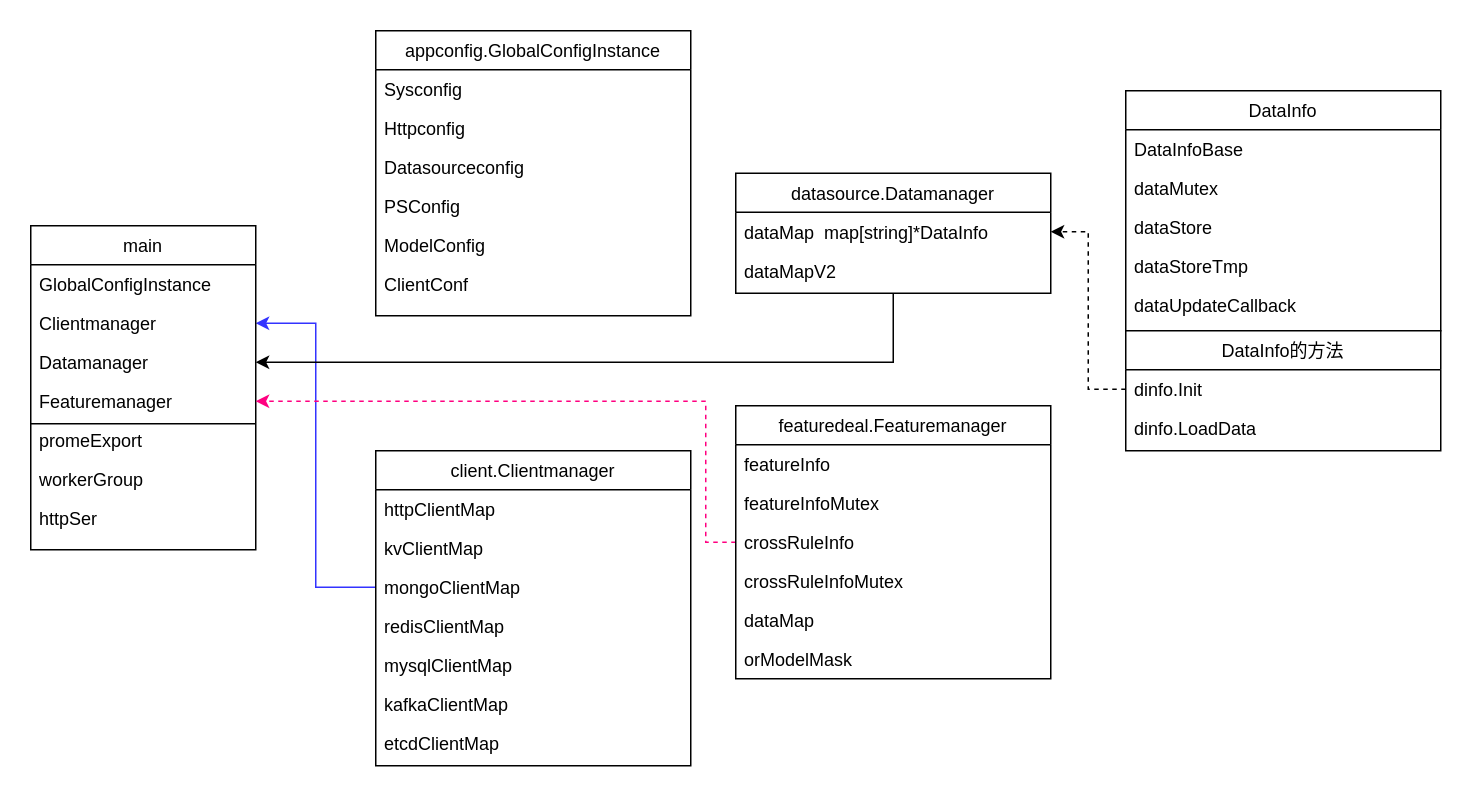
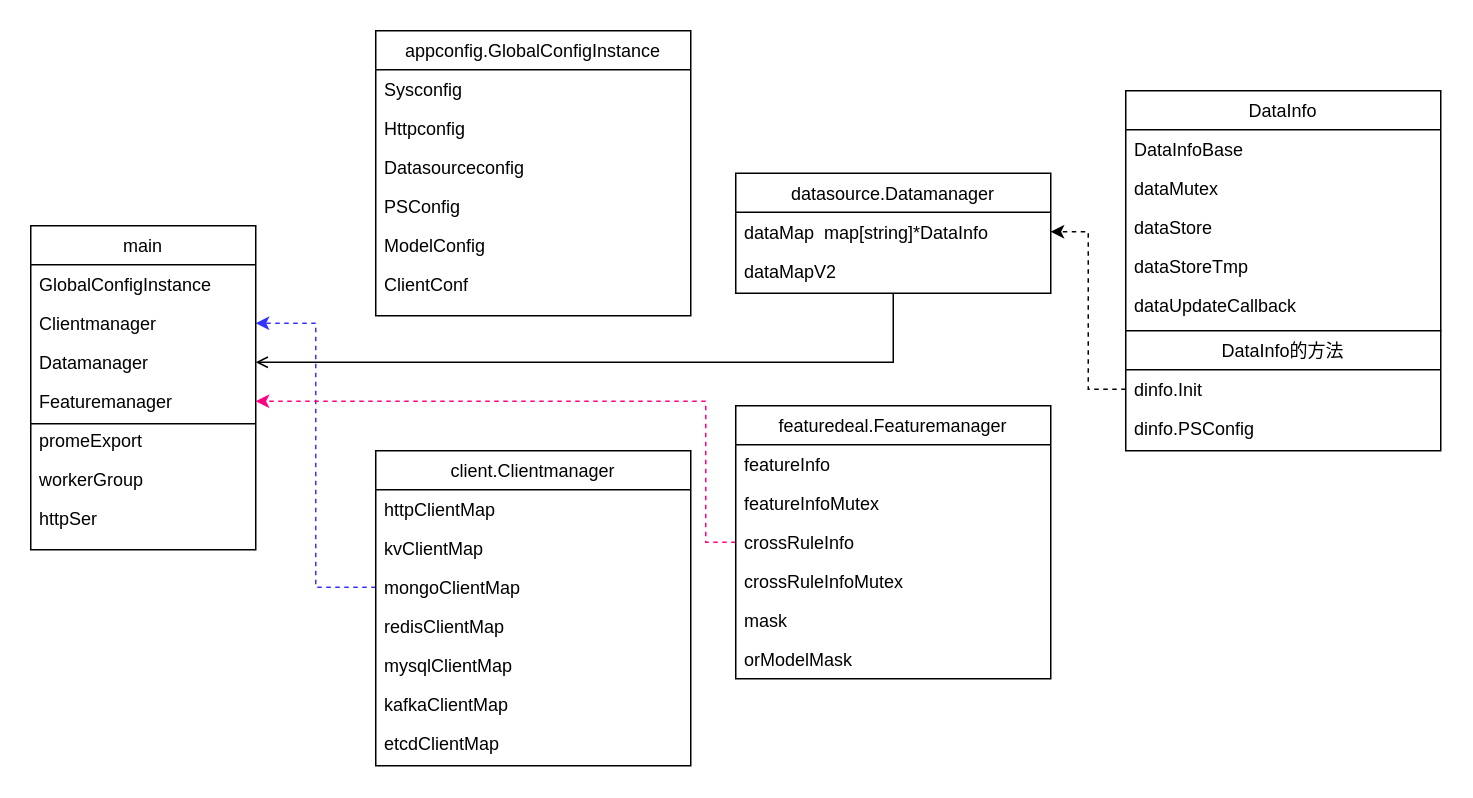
edge "datasource.Datamanager" -> "Datamanager": arrowhead classic -> open
node "dinfo.LoadData": label "dinfo.LoadData" -> "dinfo.PSConfig"
edge "mongoClientMap" -> "Clientmanager": style solid -> dashed
node "dataMap": label "dataMap" -> "mask"
